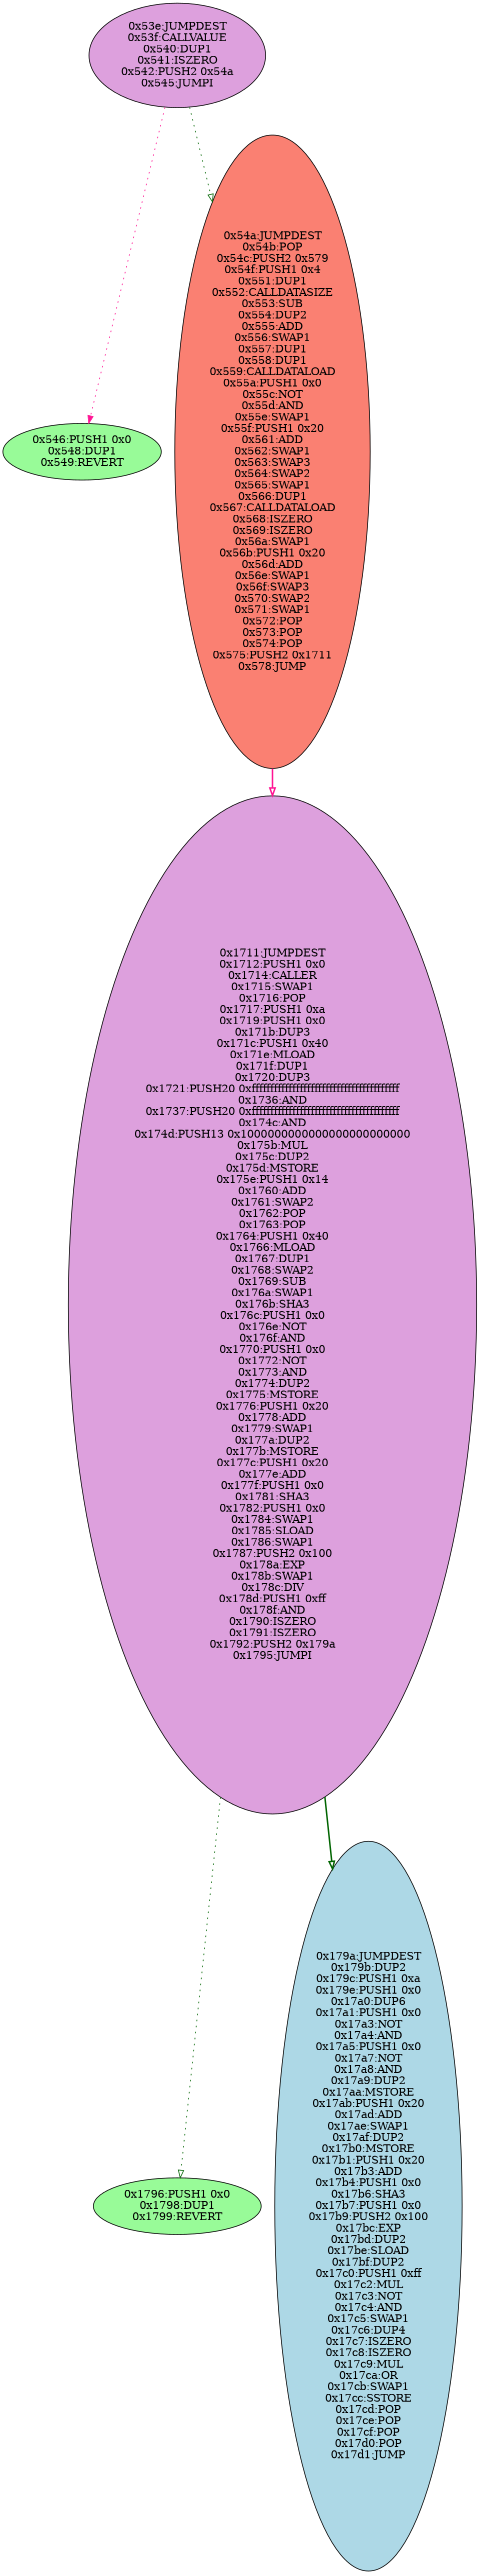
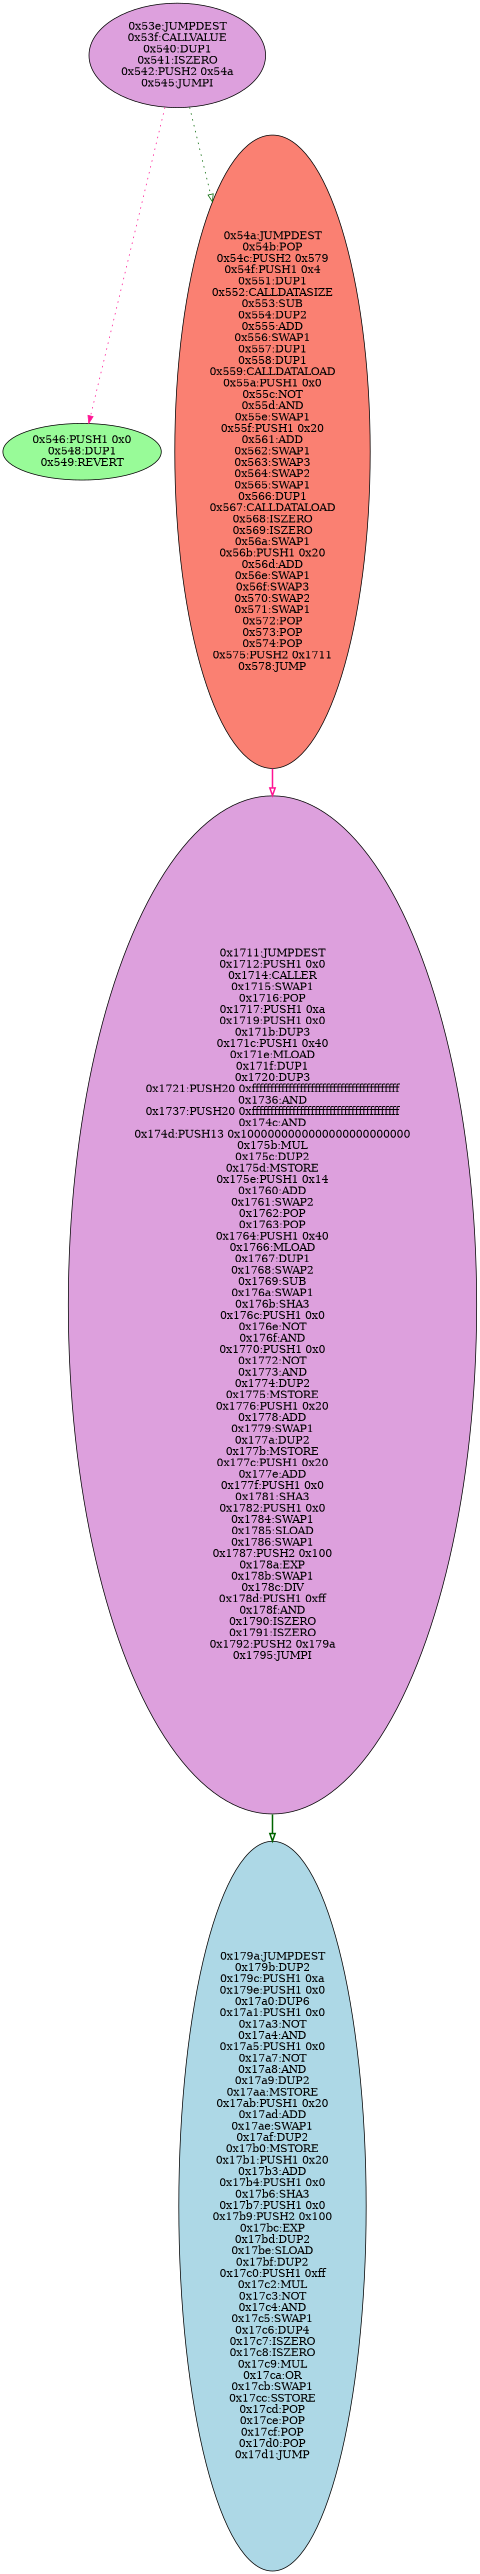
node "0x1796:PUSH1 0x0 0x1798:DUP1 0x1799:REVERT": removed
